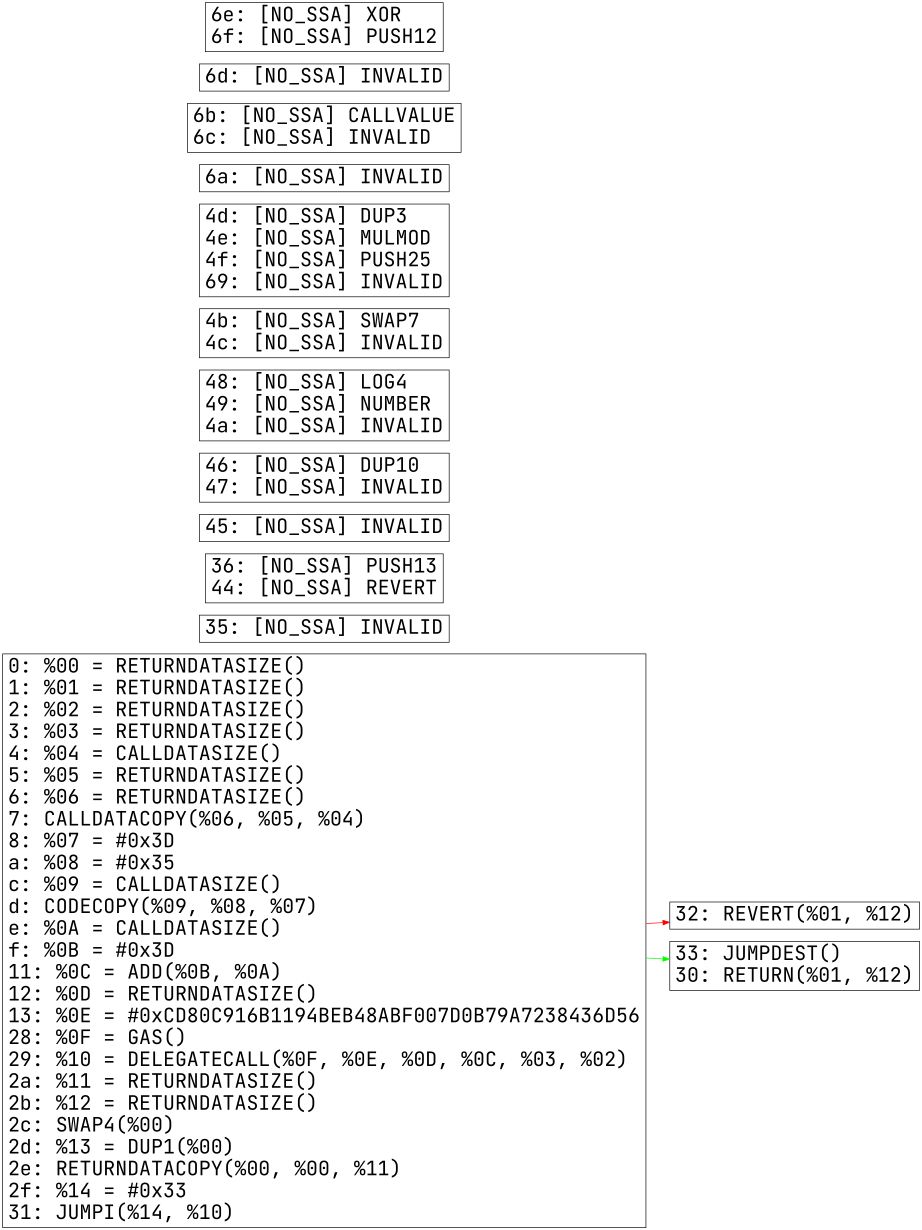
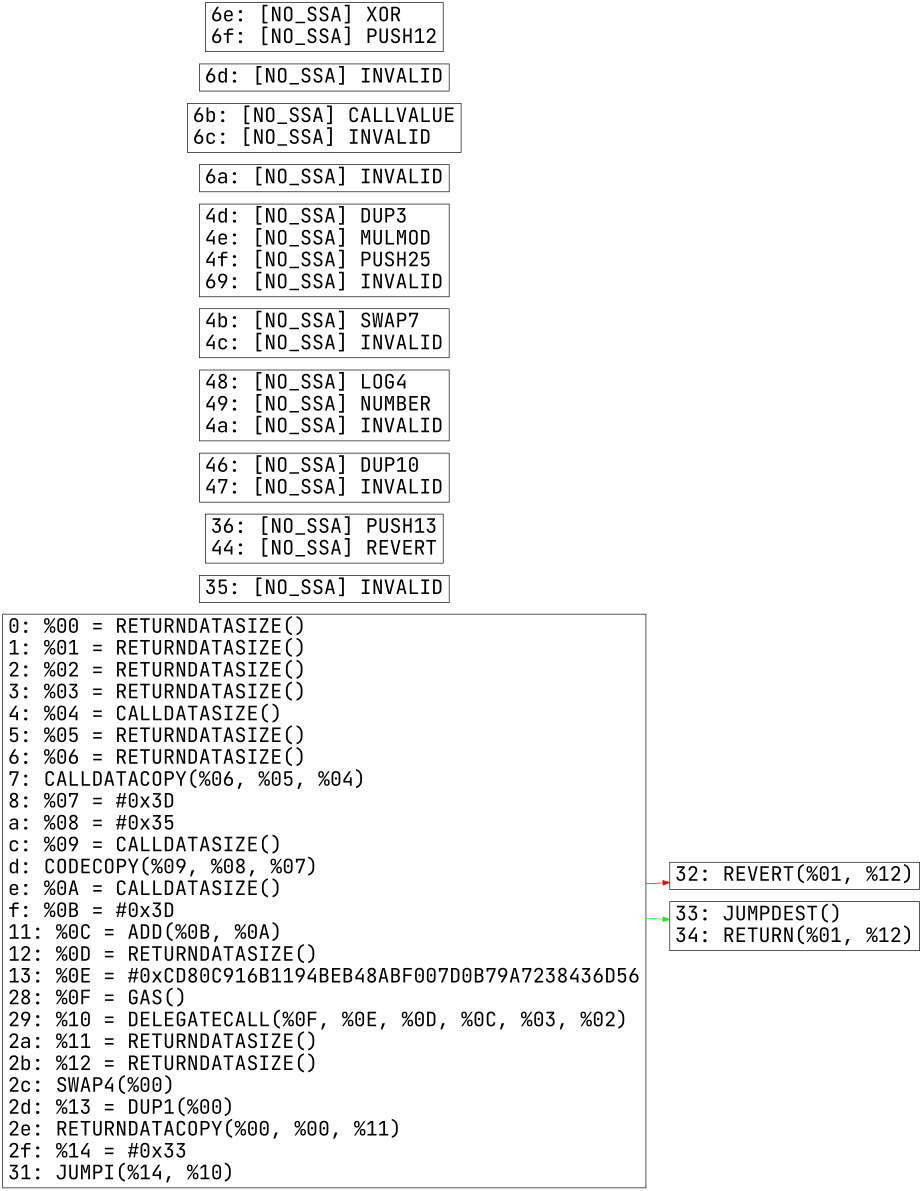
node "45: [NO_SSA] INVALID": removed
node "33: JUMPDEST() 30: RETURN(%01, %12)": label "33: JUMPDEST() 30: RETURN(%01, %12)" -> "33: JUMPDEST() 34: RETURN(%01, %12)"
